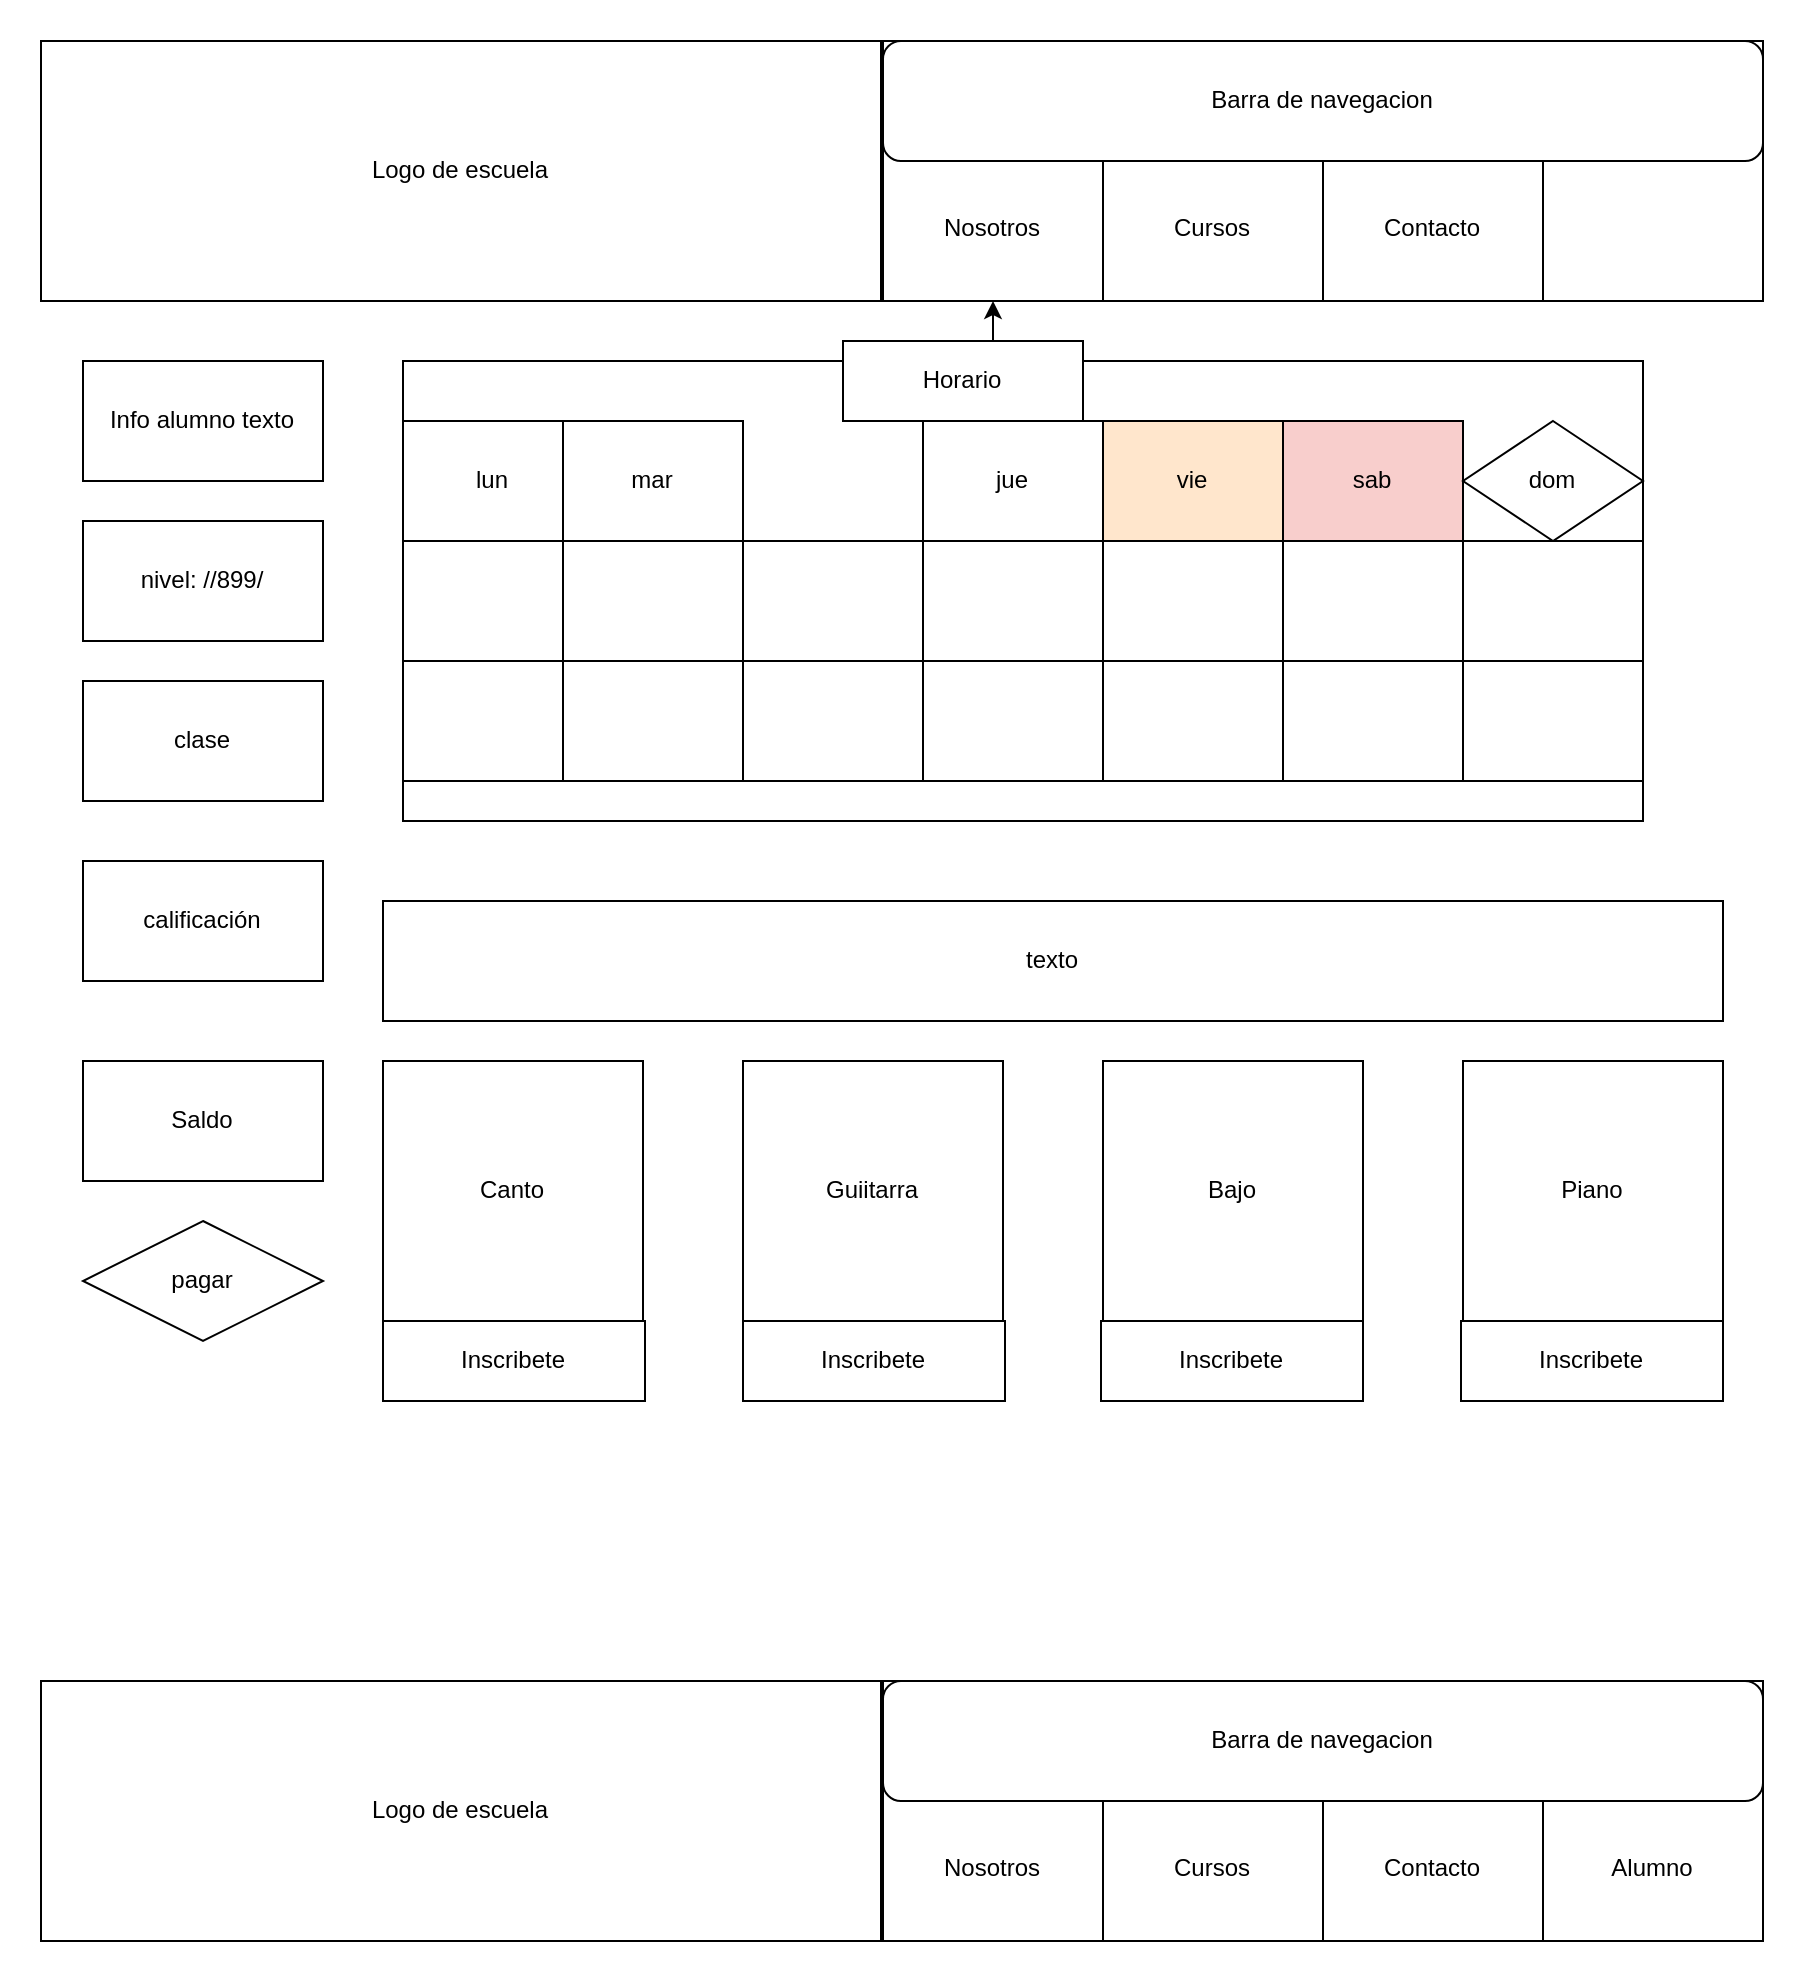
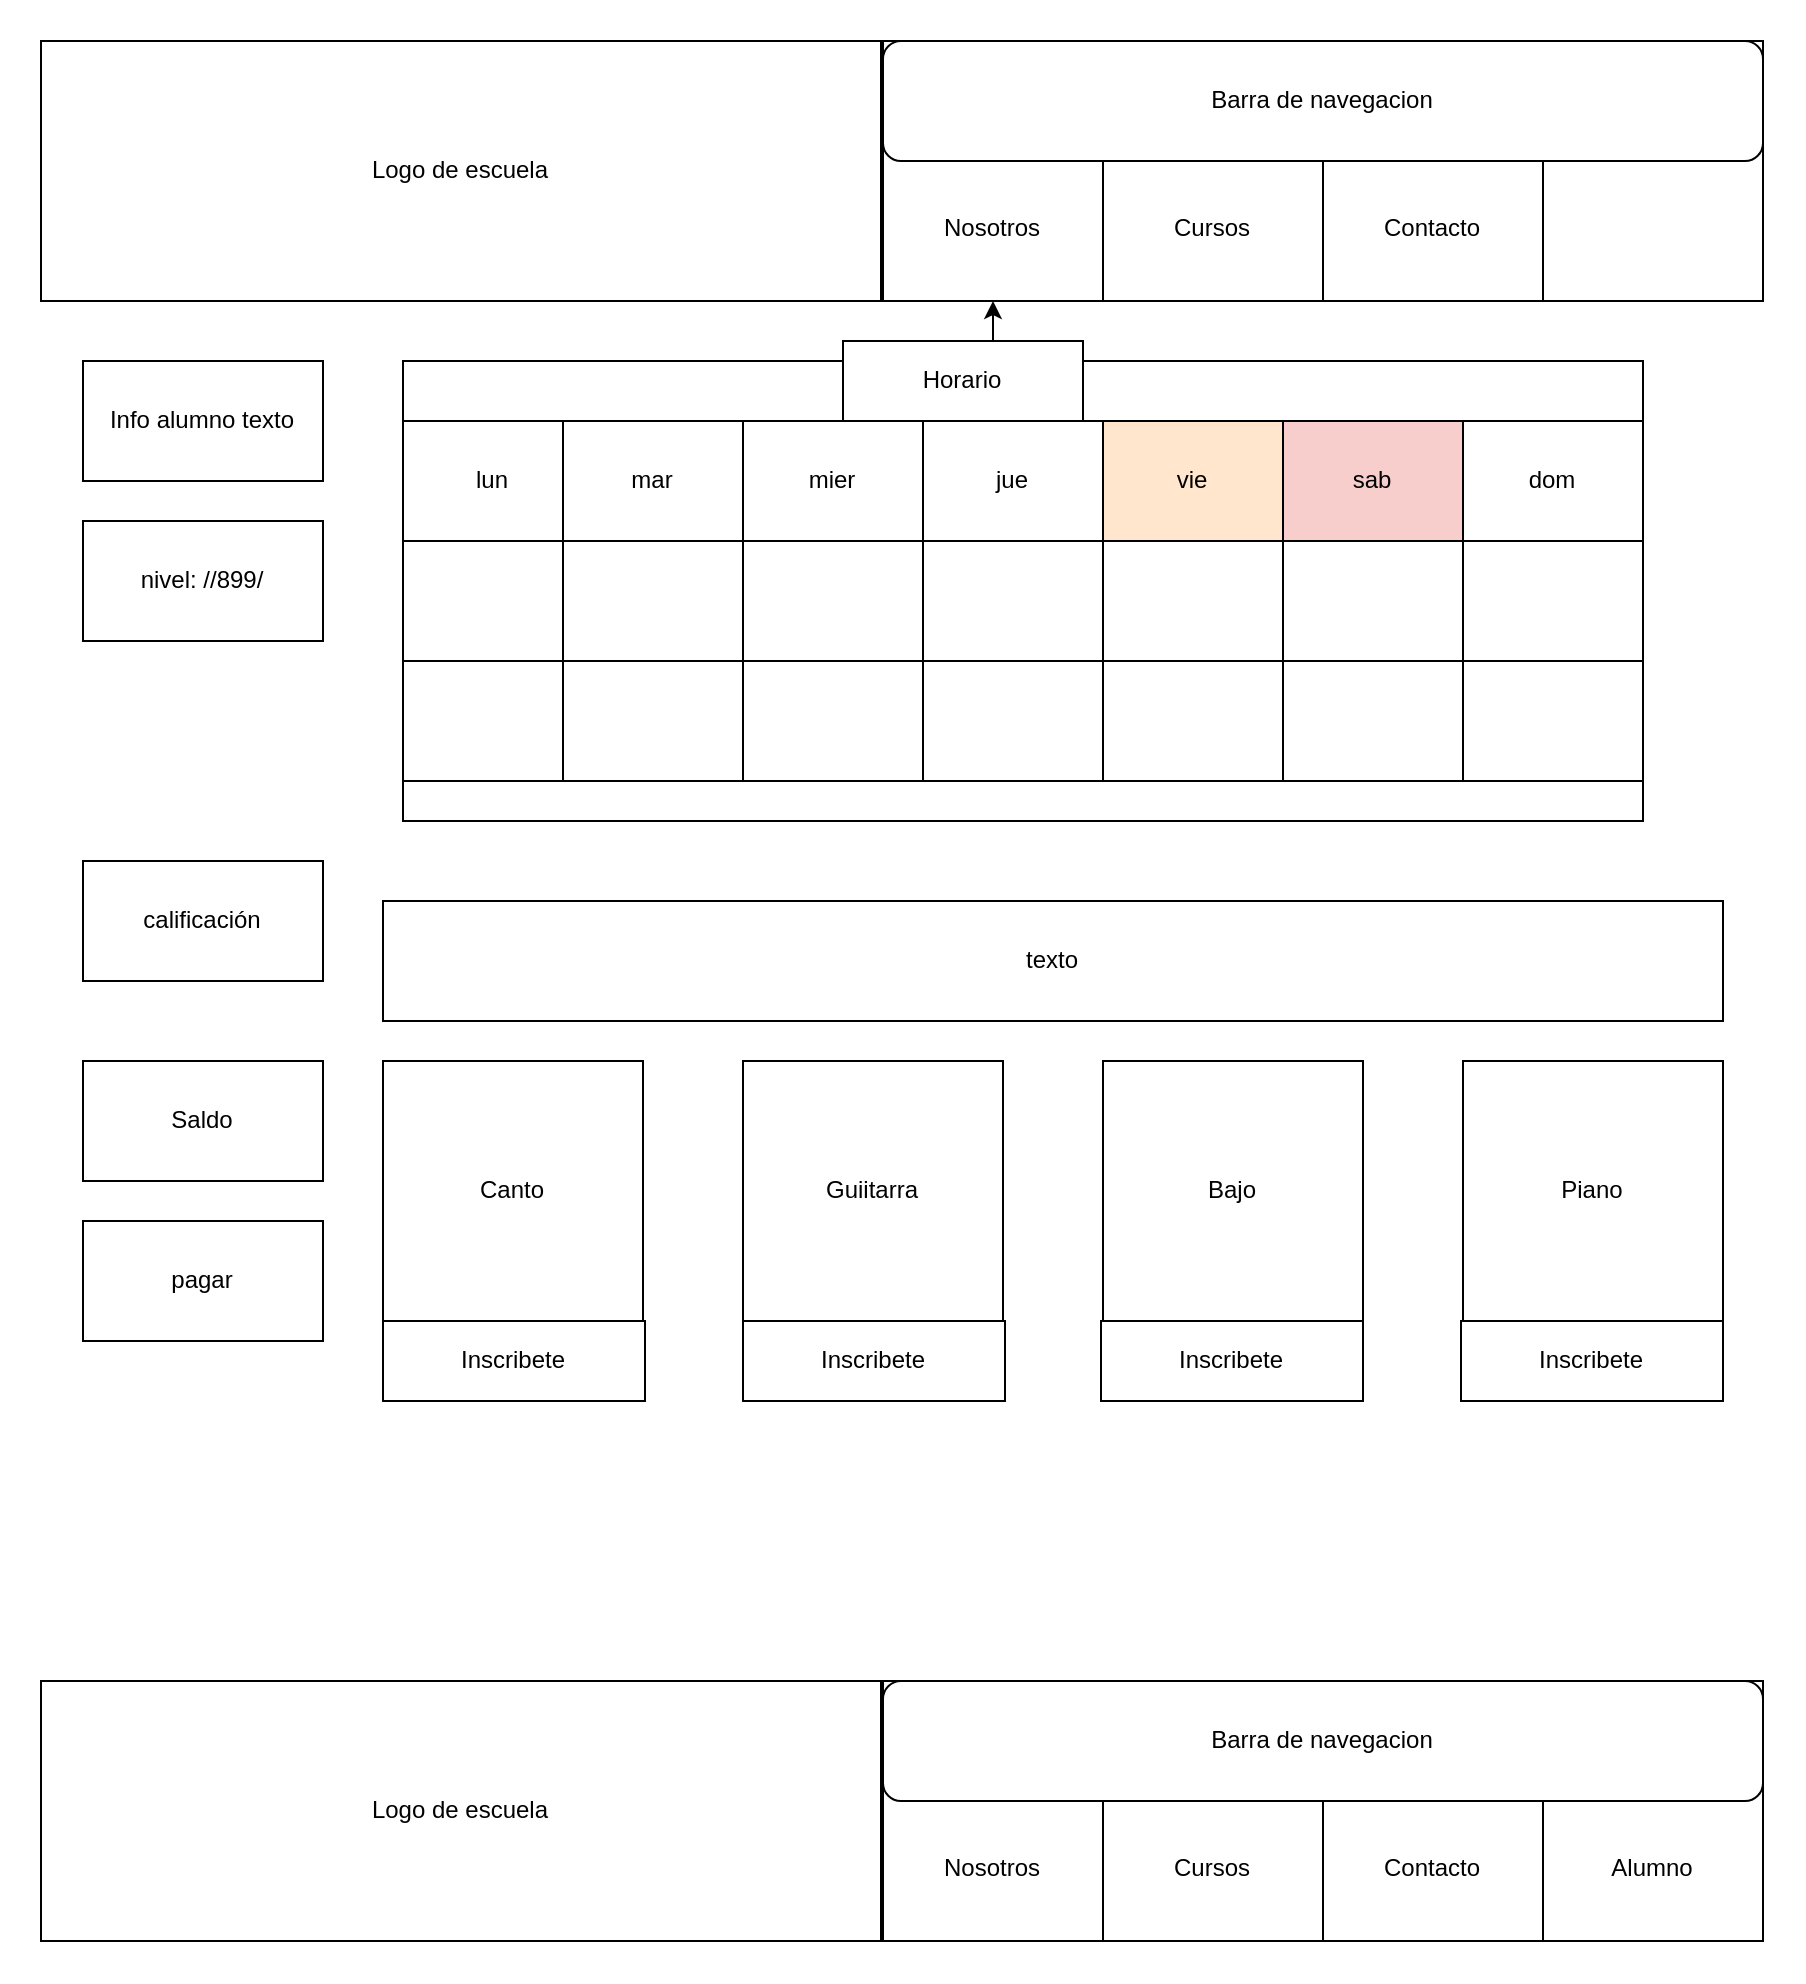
node "mier": added
node "dom": shape diamond -> rectangle
node "clase": removed
node "pagar": shape diamond -> rectangle
